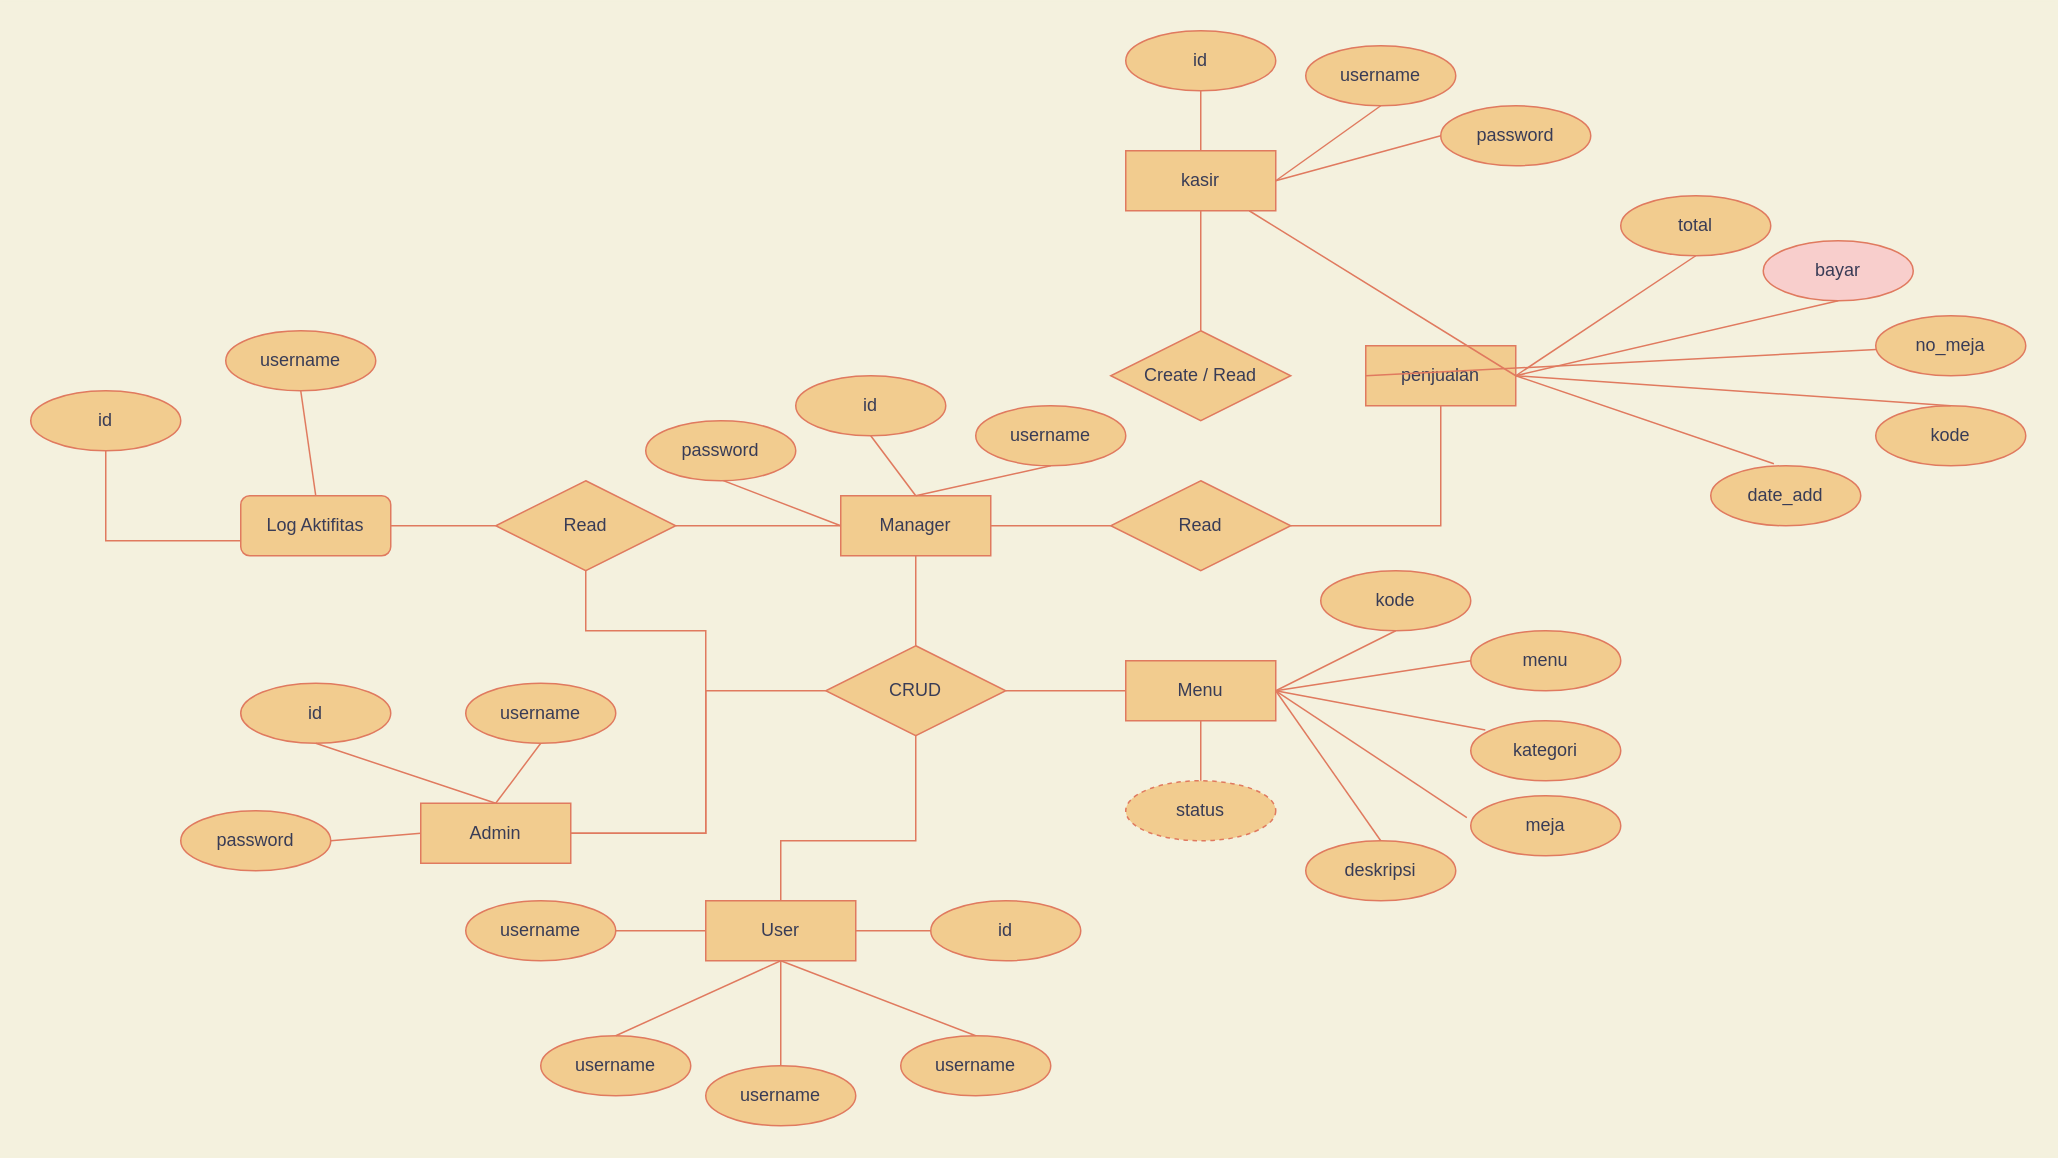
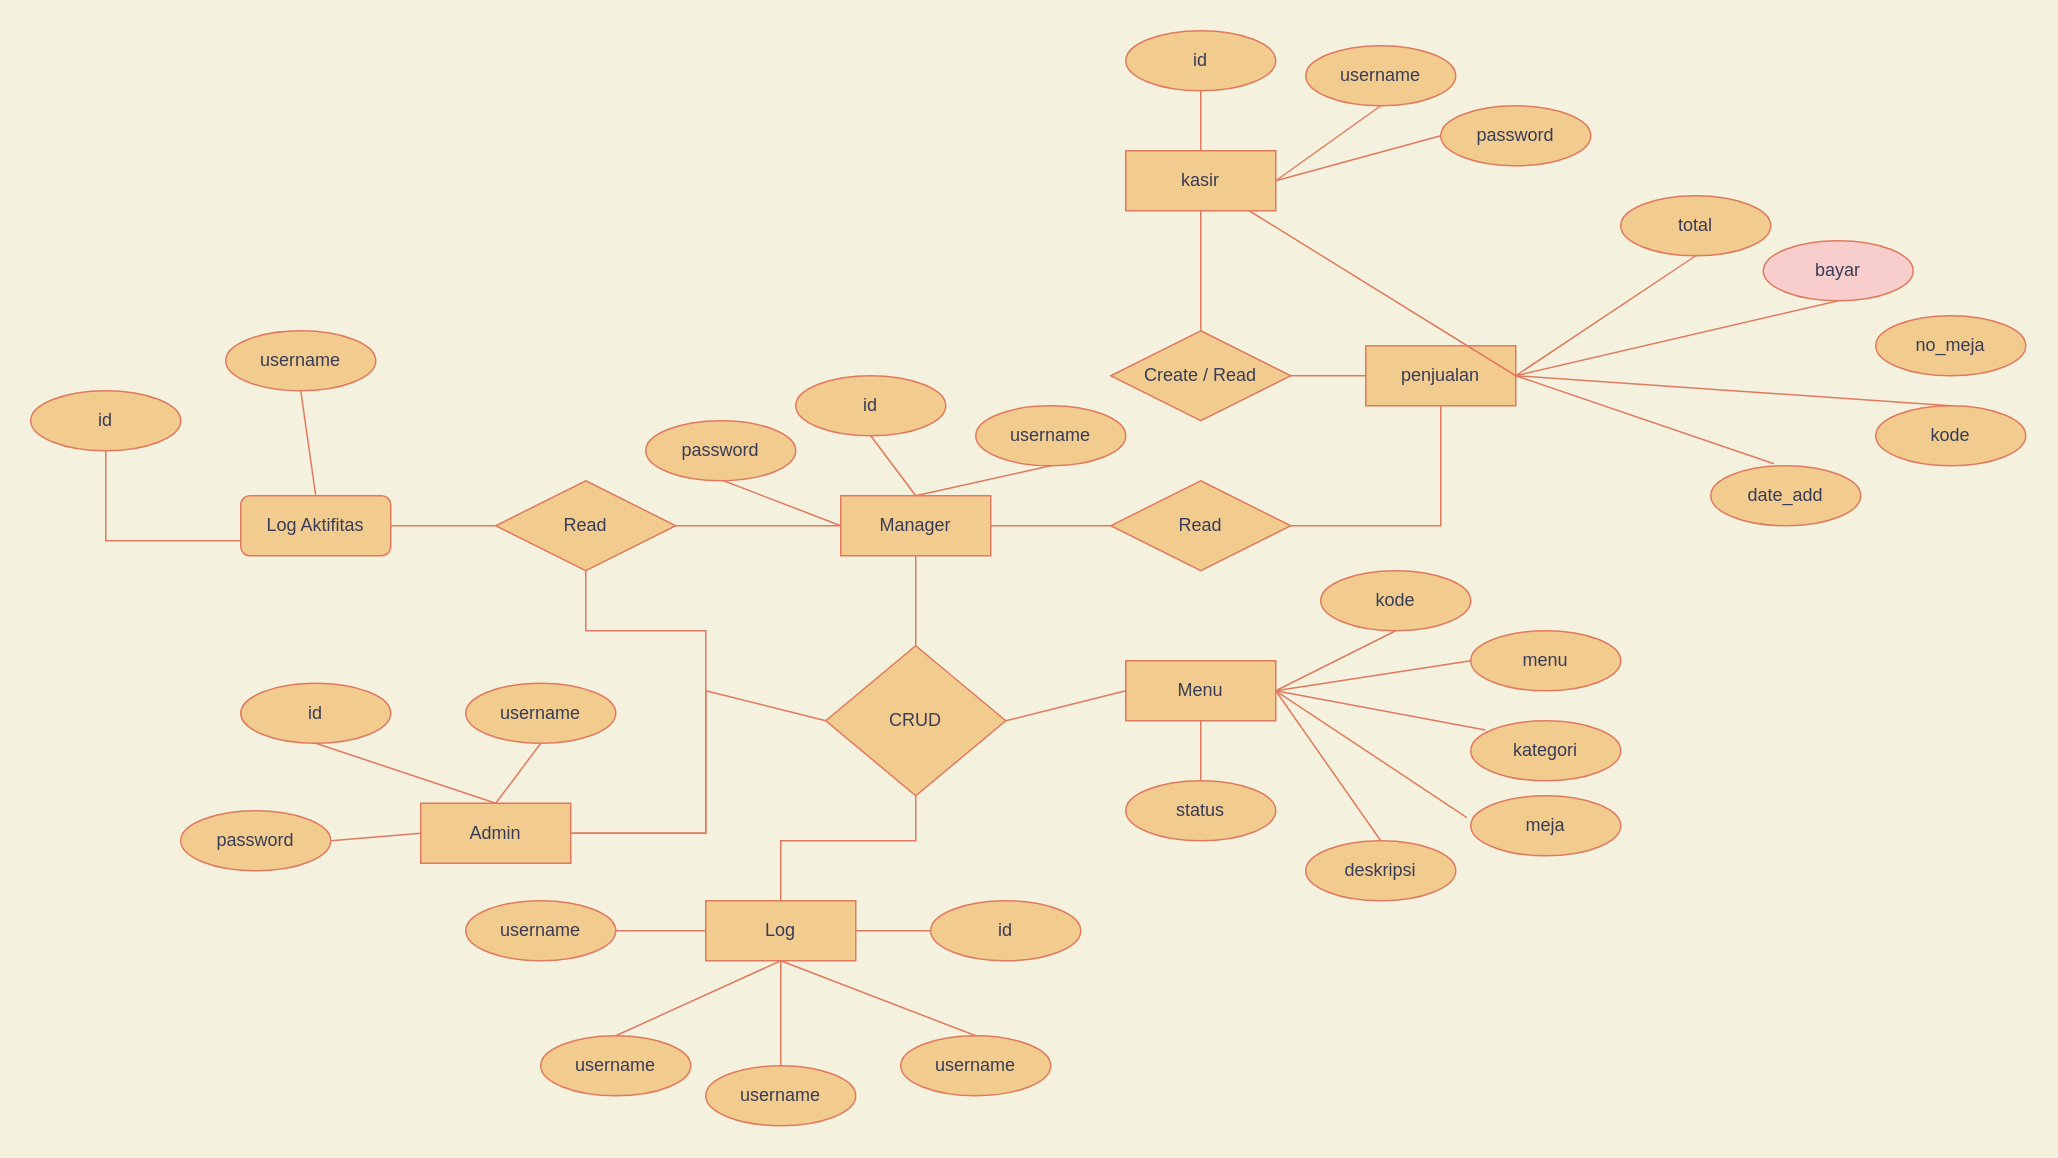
edge "no_meja" -- "penjualan": now "Create / Read" -- "penjualan"
node "CRUD": size 180x90 -> 180x150
node "status": style dashed -> solid
node "User": label "User" -> "Log"
